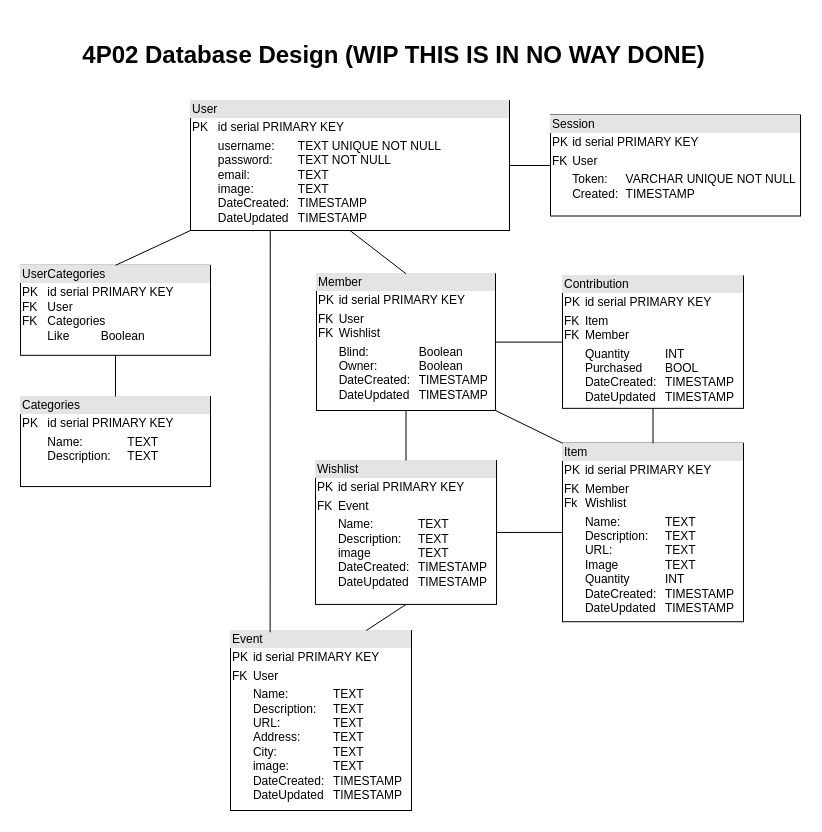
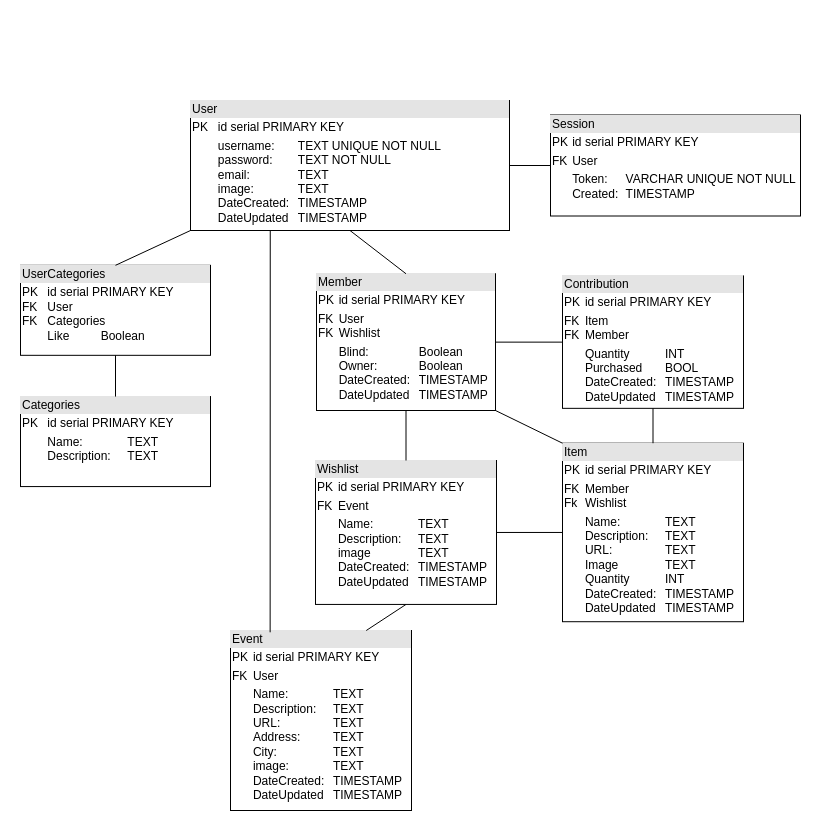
node "4P02 Database Design (WIP THIS IS IN NO WAY DONE)": removed
